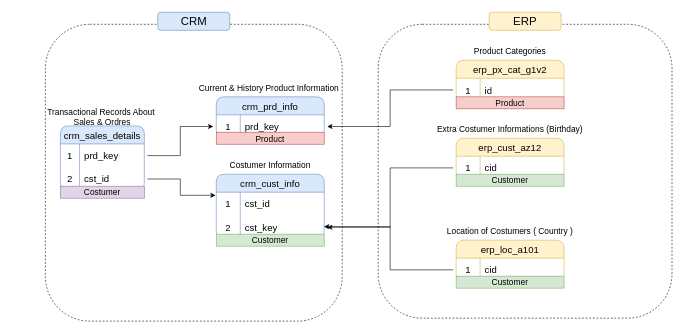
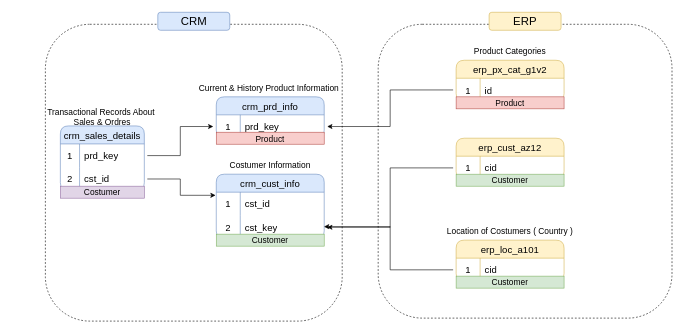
node "Extra Costumer Informations (Birthday)": removed
